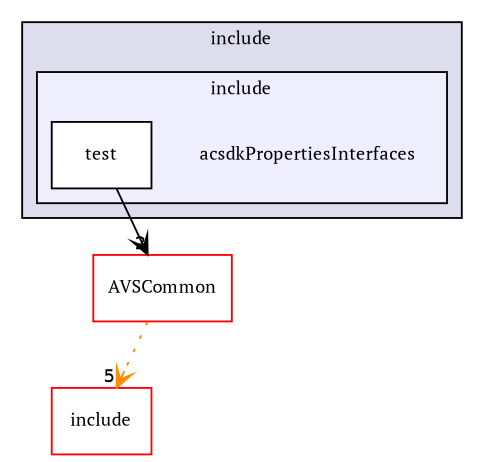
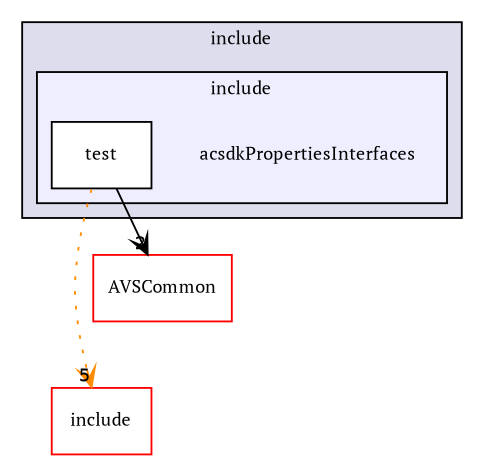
edge "AVSCommon" -> "include": now "test" -> "include"
